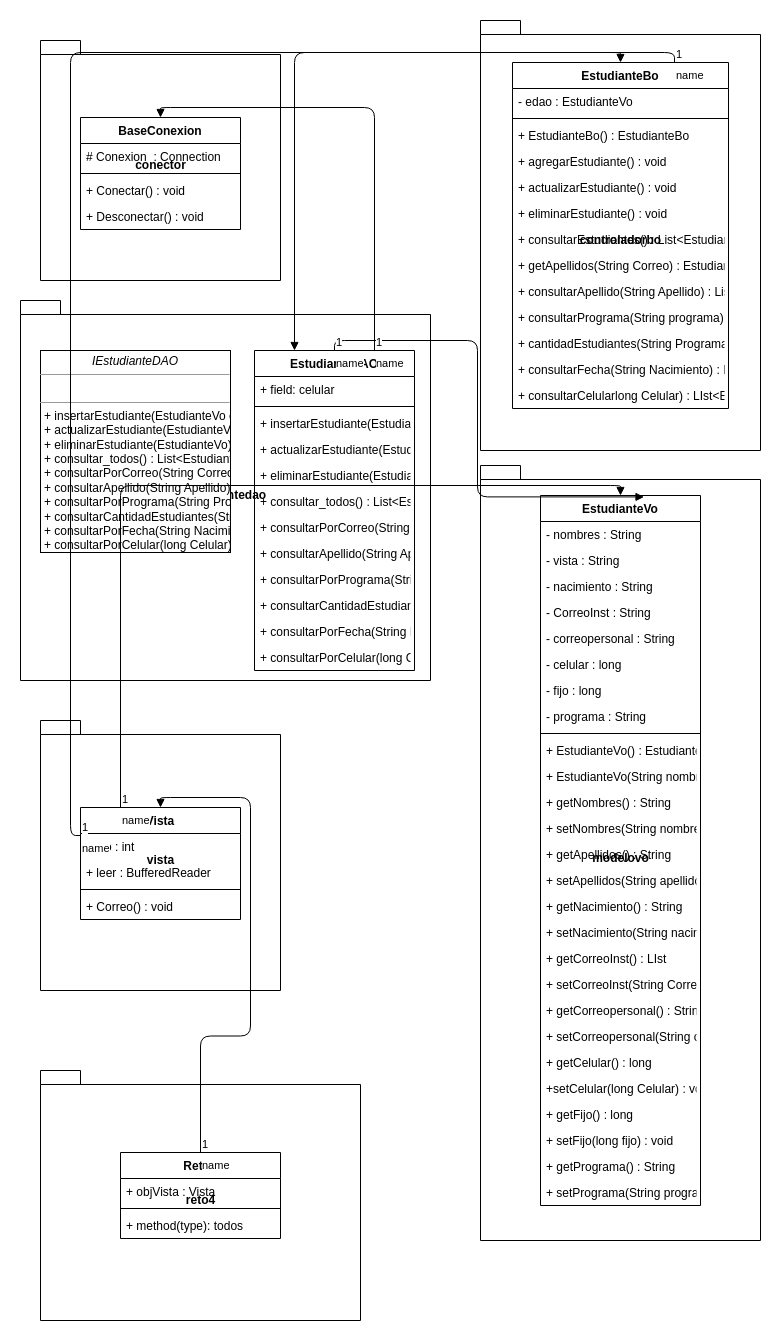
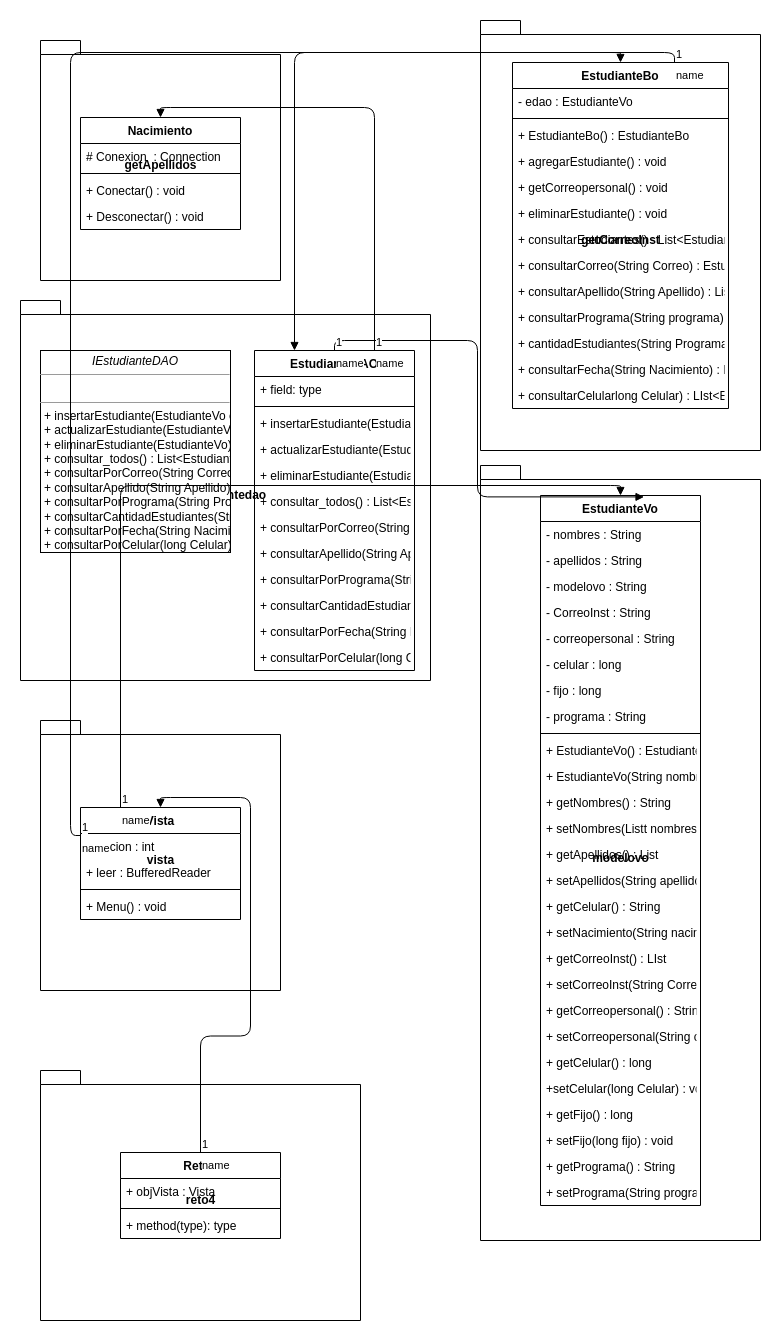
node "BaseConexion": label "BaseConexion" -> "Nacimiento"
node "conector": label "conector" -> "getApellidos"
node "+ actualizarEstudiante() : void": label "+ actualizarEstudiante() : void" -> "+ getCorreopersonal() : void"
node "controladorbo": label "controladorbo" -> "getCorreoInst"
node "+ getApellidos(String Correo) : EstudianteVo": label "+ getApellidos(String Correo) : EstudianteVo" -> "+ consultarCorreo(String Correo) : EstudianteVo"
node "+ field: celular": label "+ field: celular" -> "+ field: type"
node "- vista : String": label "- vista : String" -> "- apellidos : String"
node "- nacimiento : String": label "- nacimiento : String" -> "- modelovo : String"
node "+ setNombres(String nombres) : void": label "+ setNombres(String nombres) : void" -> "+ setNombres(Listt nombres) : void"
node "+ fijo : int": label "+ fijo : int" -> "+ opcion : int"
node "+ getApellidos() : String": label "+ getApellidos() : String" -> "+ getApellidos() : List"
node "+ Correo() : void": label "+ Correo() : void" -> "+ Menu() : void"
node "+ getNacimiento() : String": label "+ getNacimiento() : String" -> "+ getCelular() : String"
node "+ method(type): todos": label "+ method(type): todos" -> "+ method(type): type"
